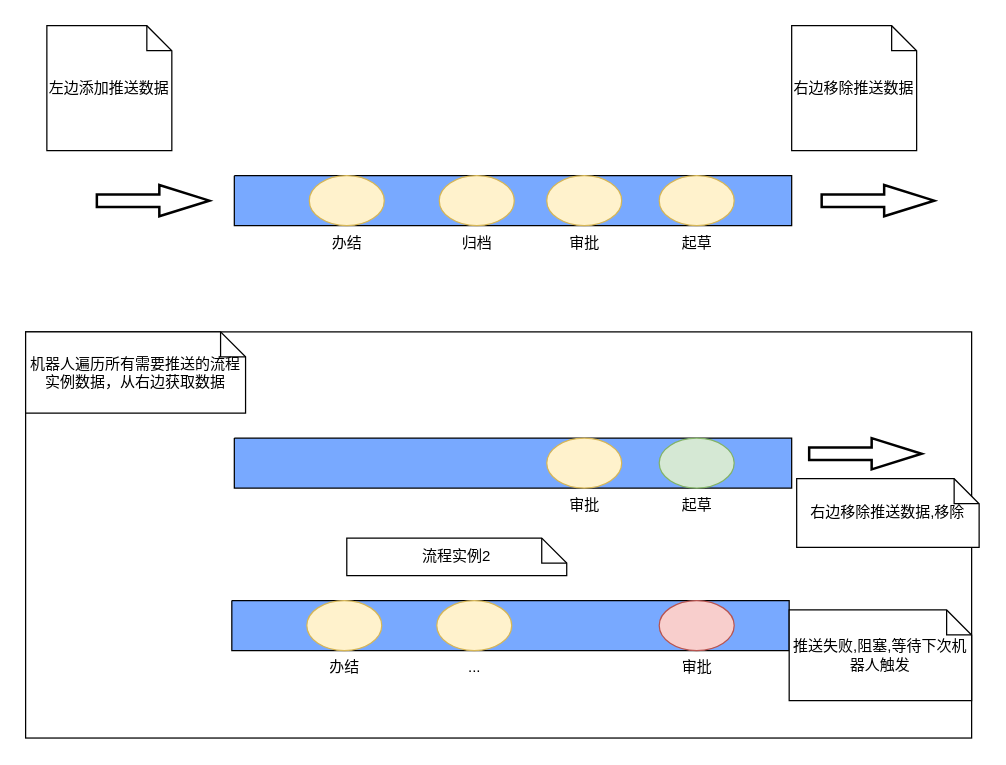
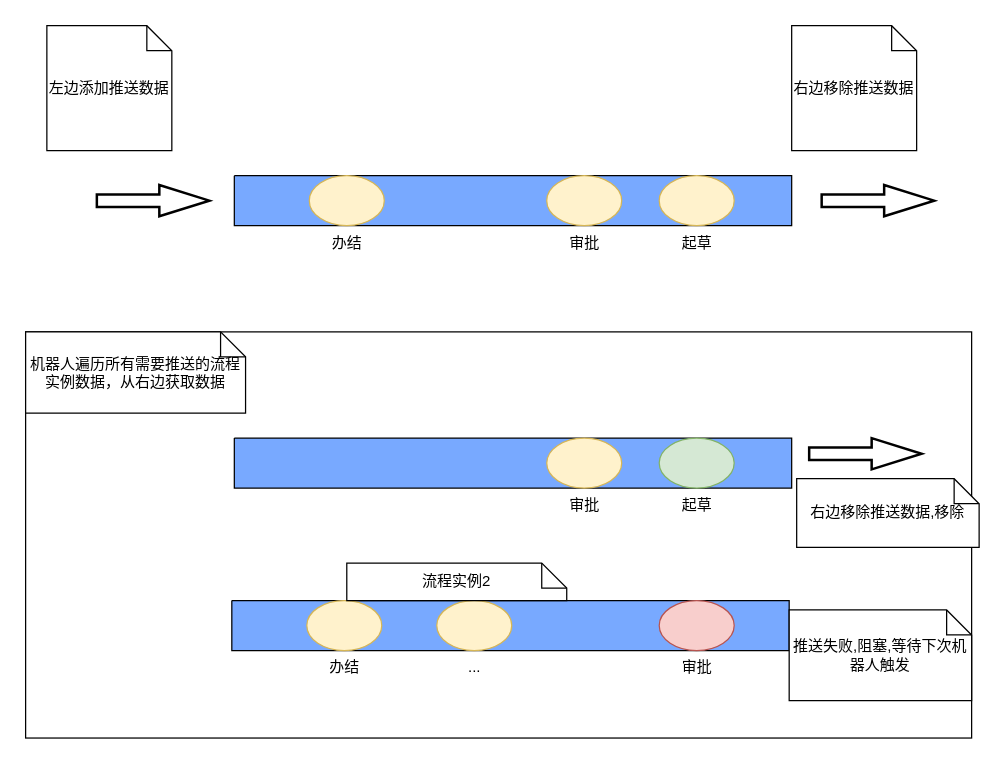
node "归档": removed
node "流程实例2": moved (457, 557) -> (457, 582)
